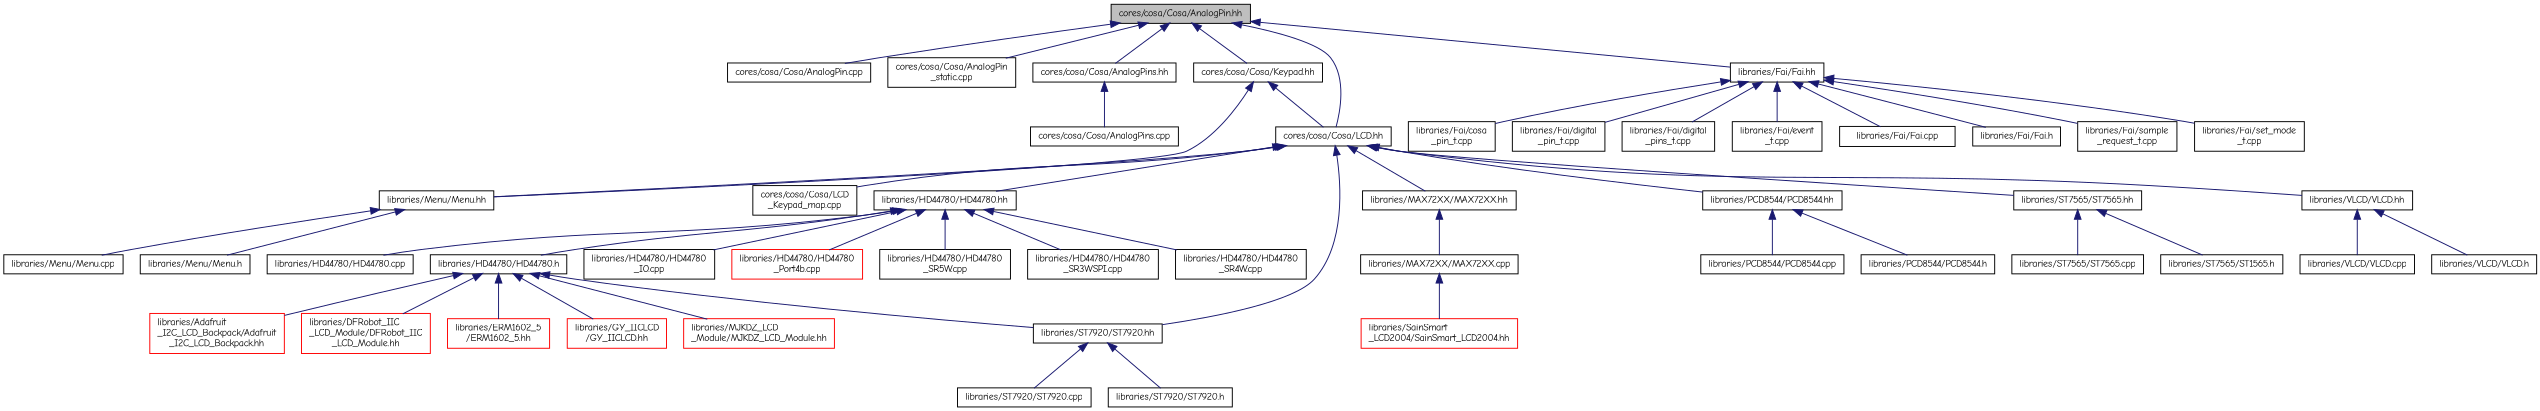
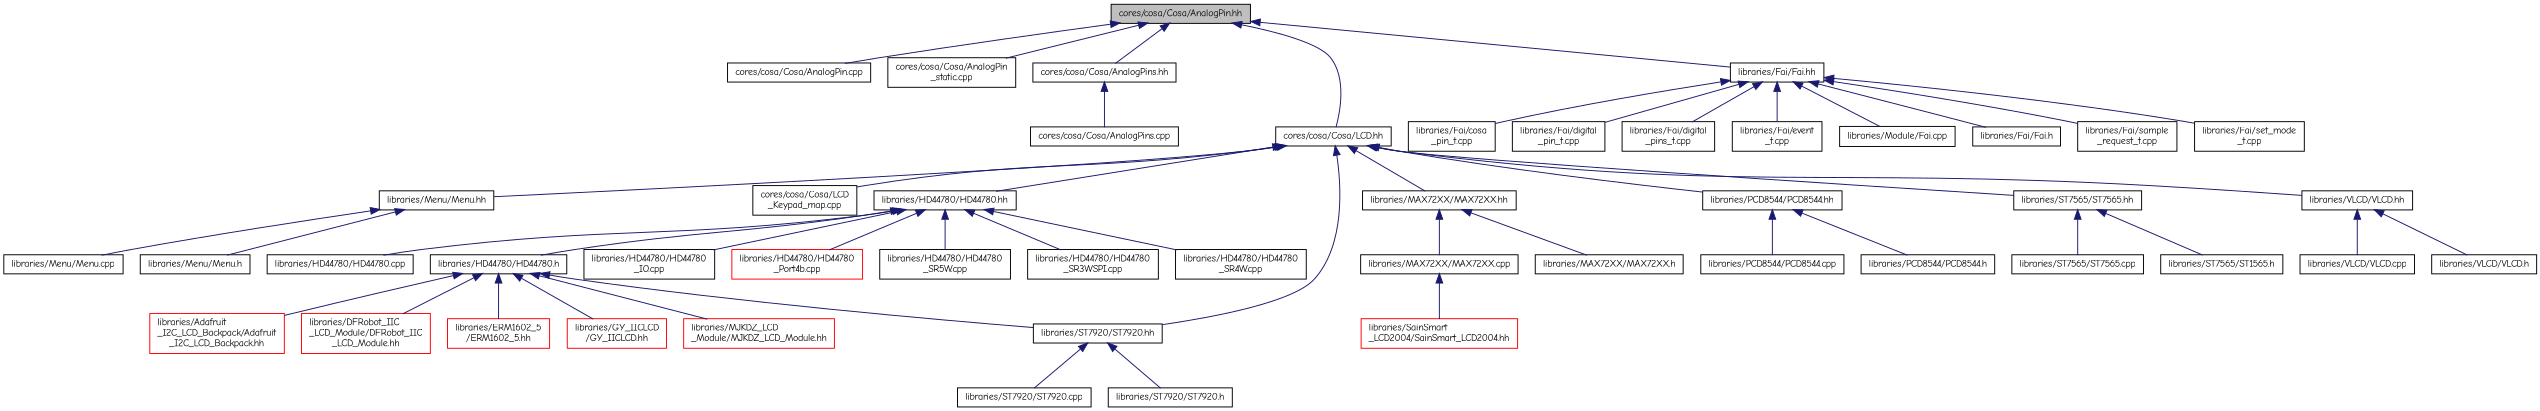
node "cores/cosa/Cosa/Keypad.hh": removed
node "libraries/Fai/Fai.cpp": label "libraries/Fai/Fai.cpp" -> "libraries/Module/Fai.cpp"
node "libraries/MAX72XX/MAX72XX.h": added
